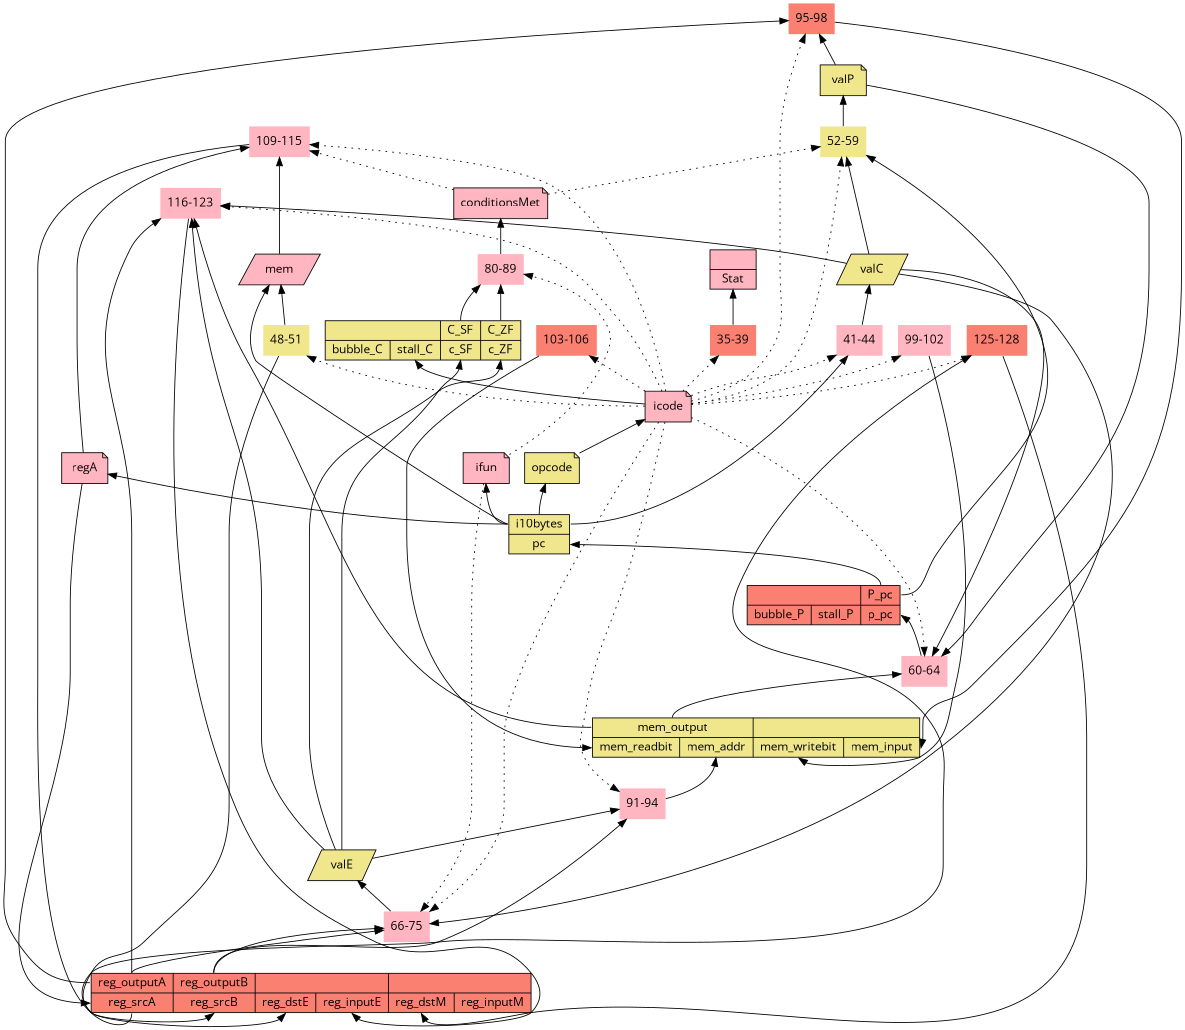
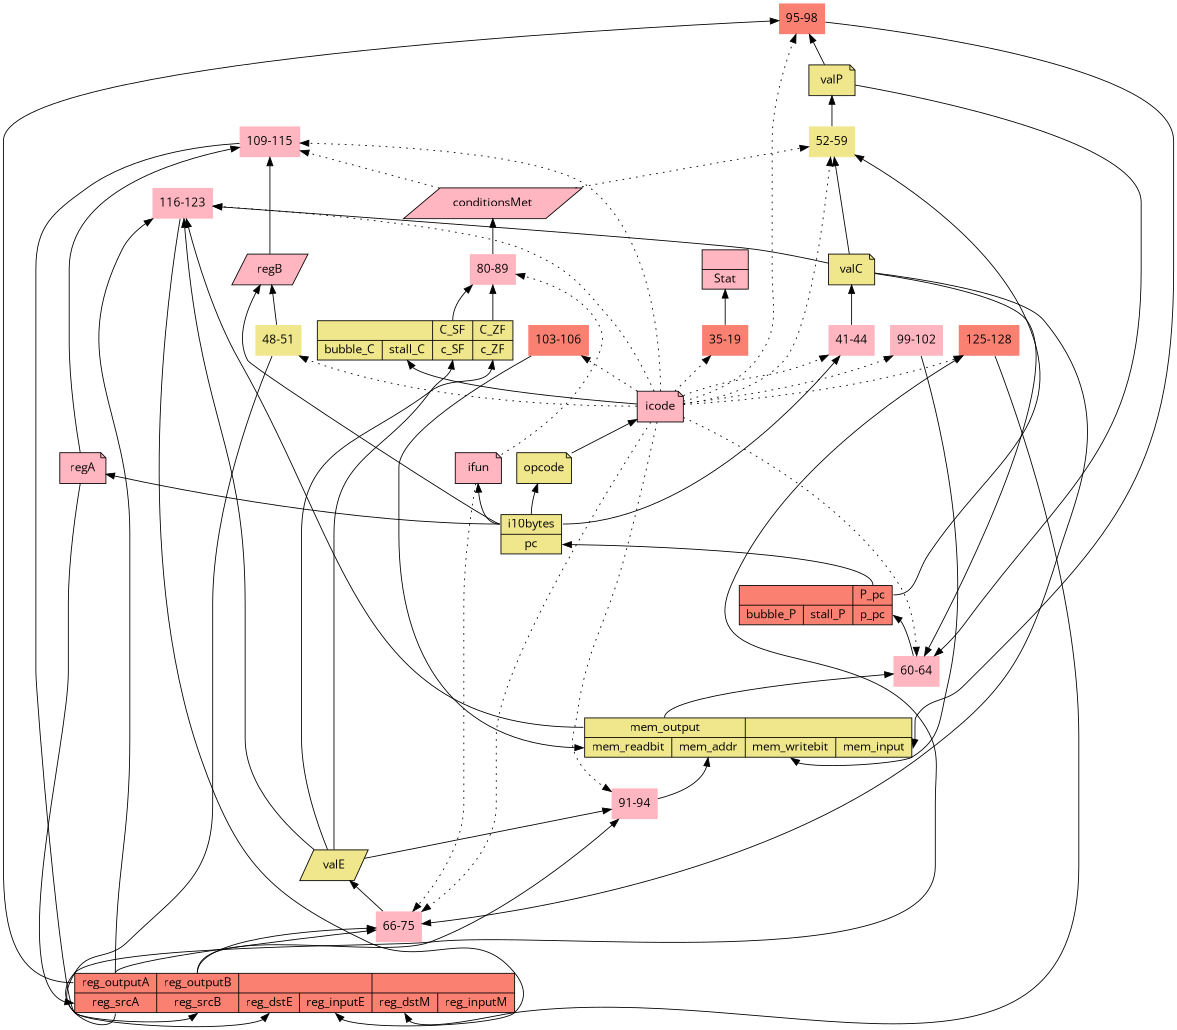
node "conditionsMet": shape note -> parallelogram
node "mem": label "mem" -> "regB"
node "valC": shape parallelogram -> note
node "35-39": label "35-39" -> "35-19"
